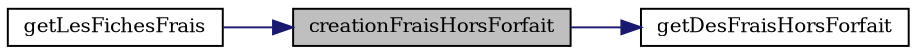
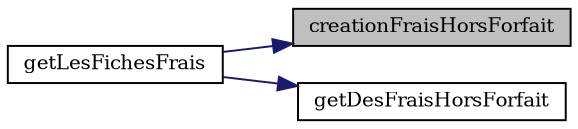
edge "creationFraisHorsForfait" -> "getDesFraisHorsForfait": now "getLesFichesFrais" -> "getDesFraisHorsForfait"
